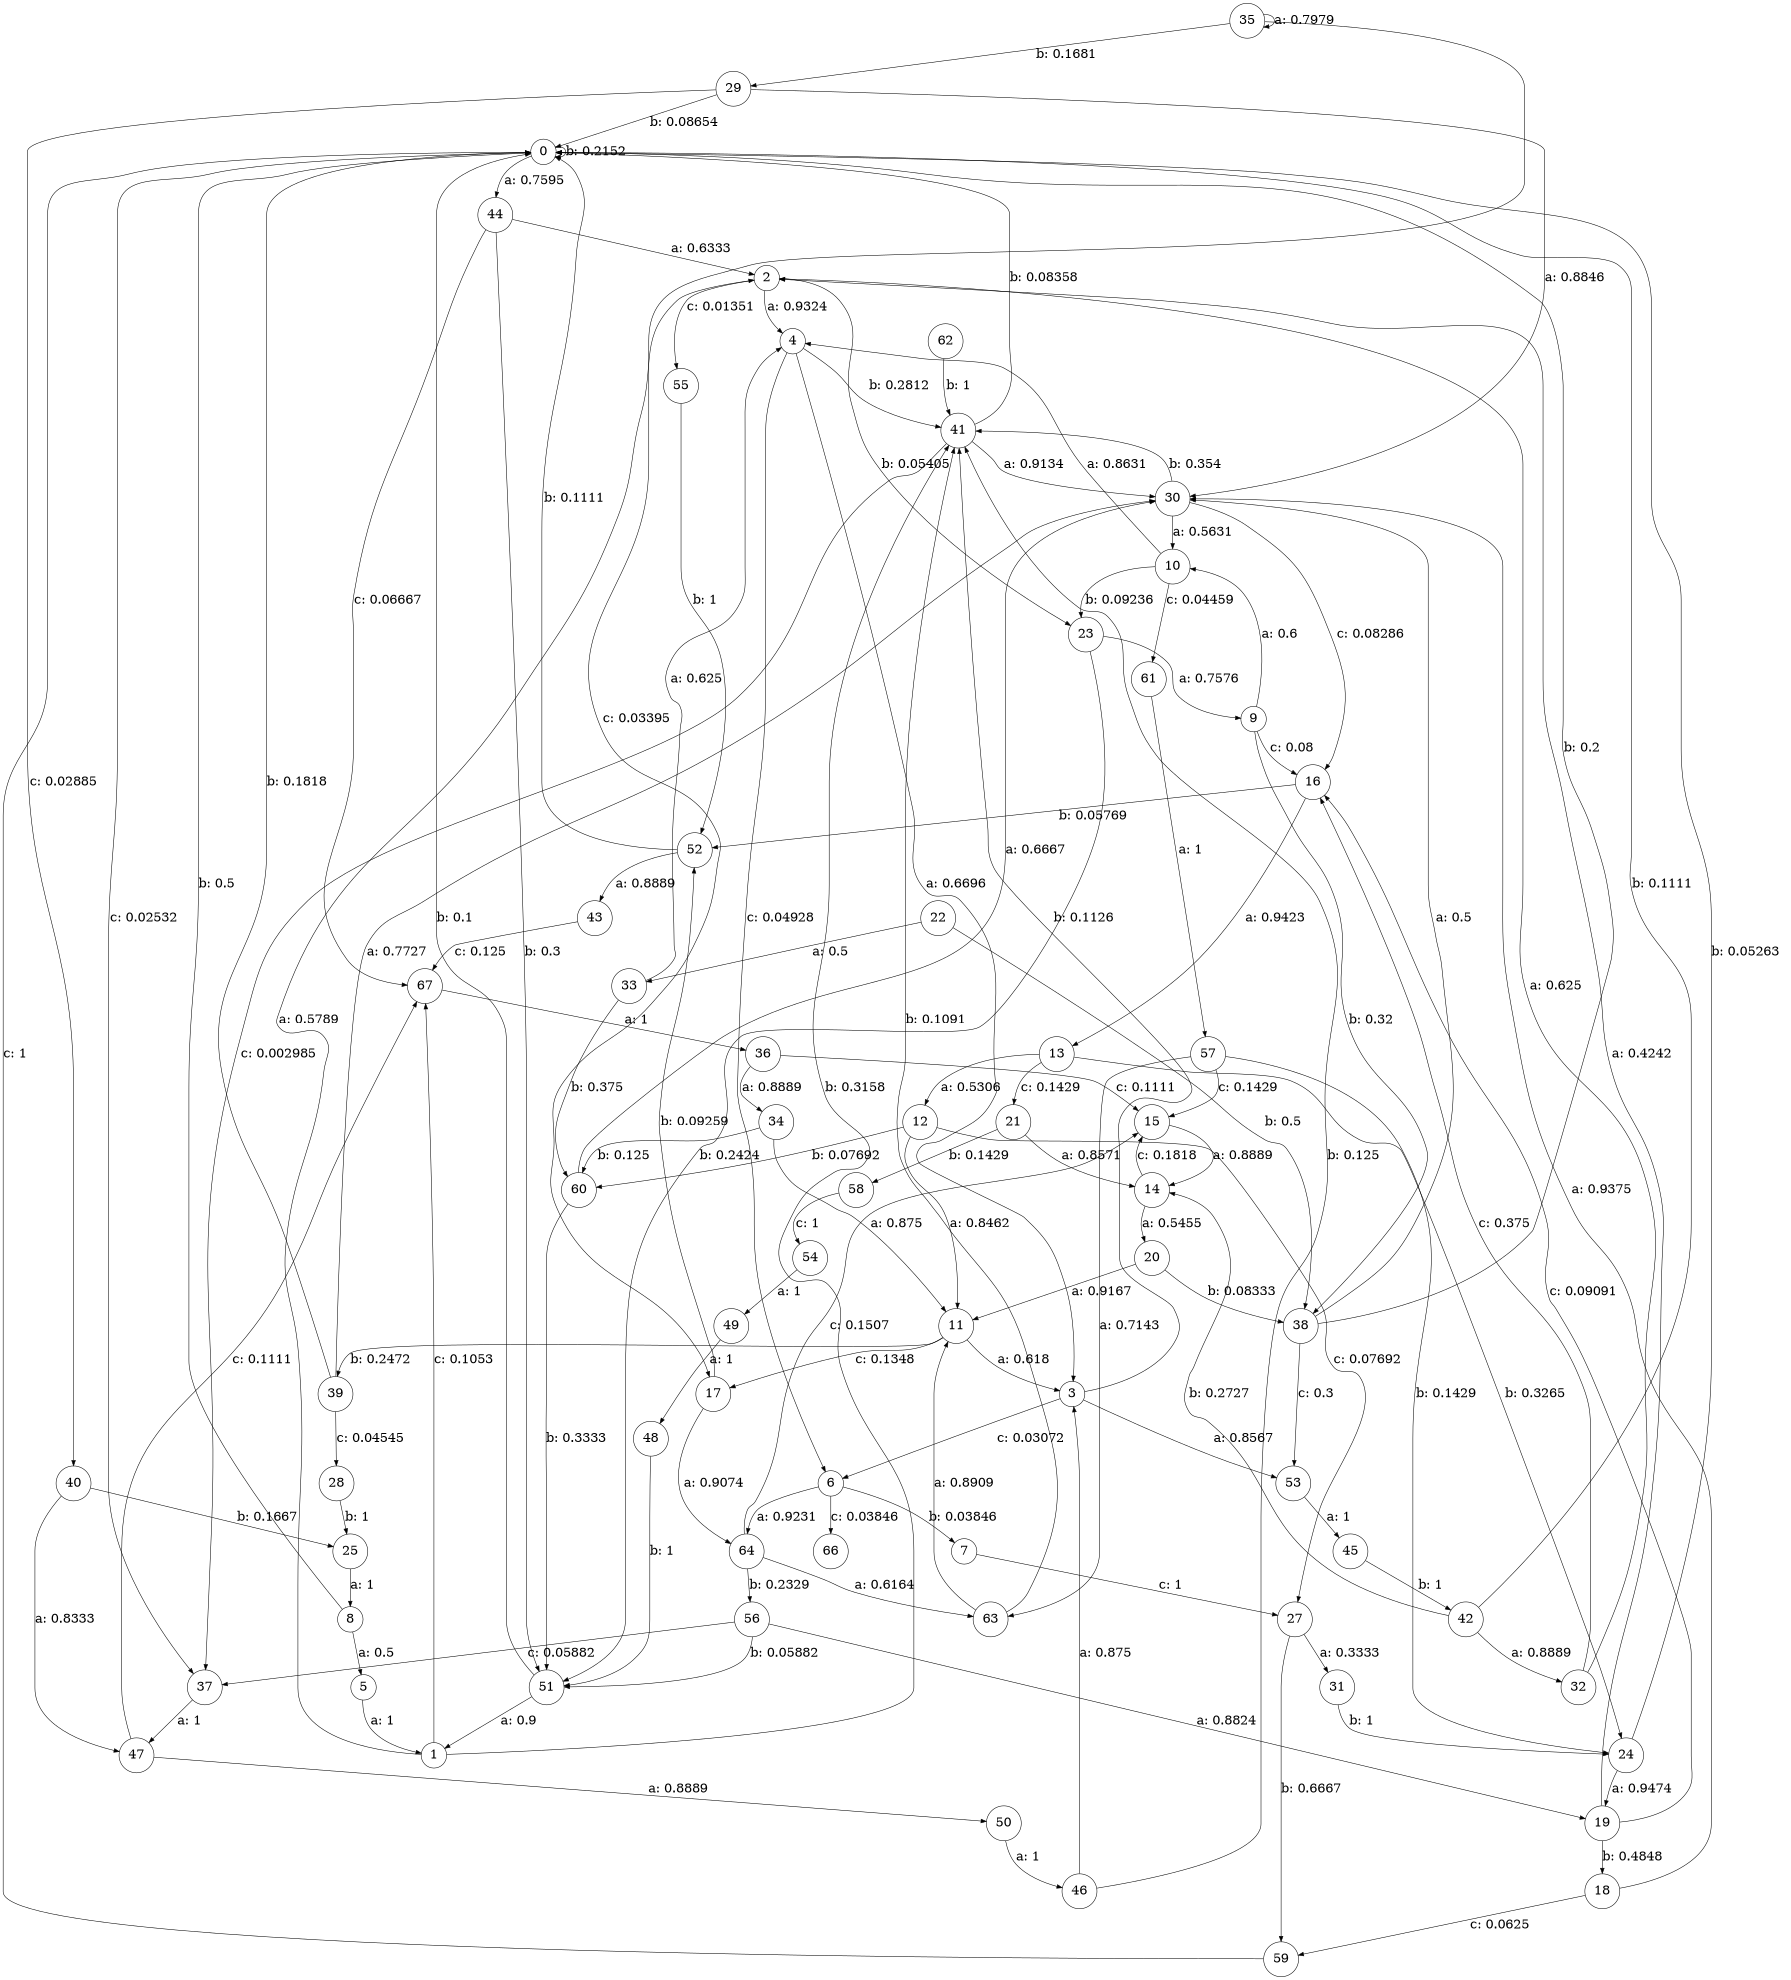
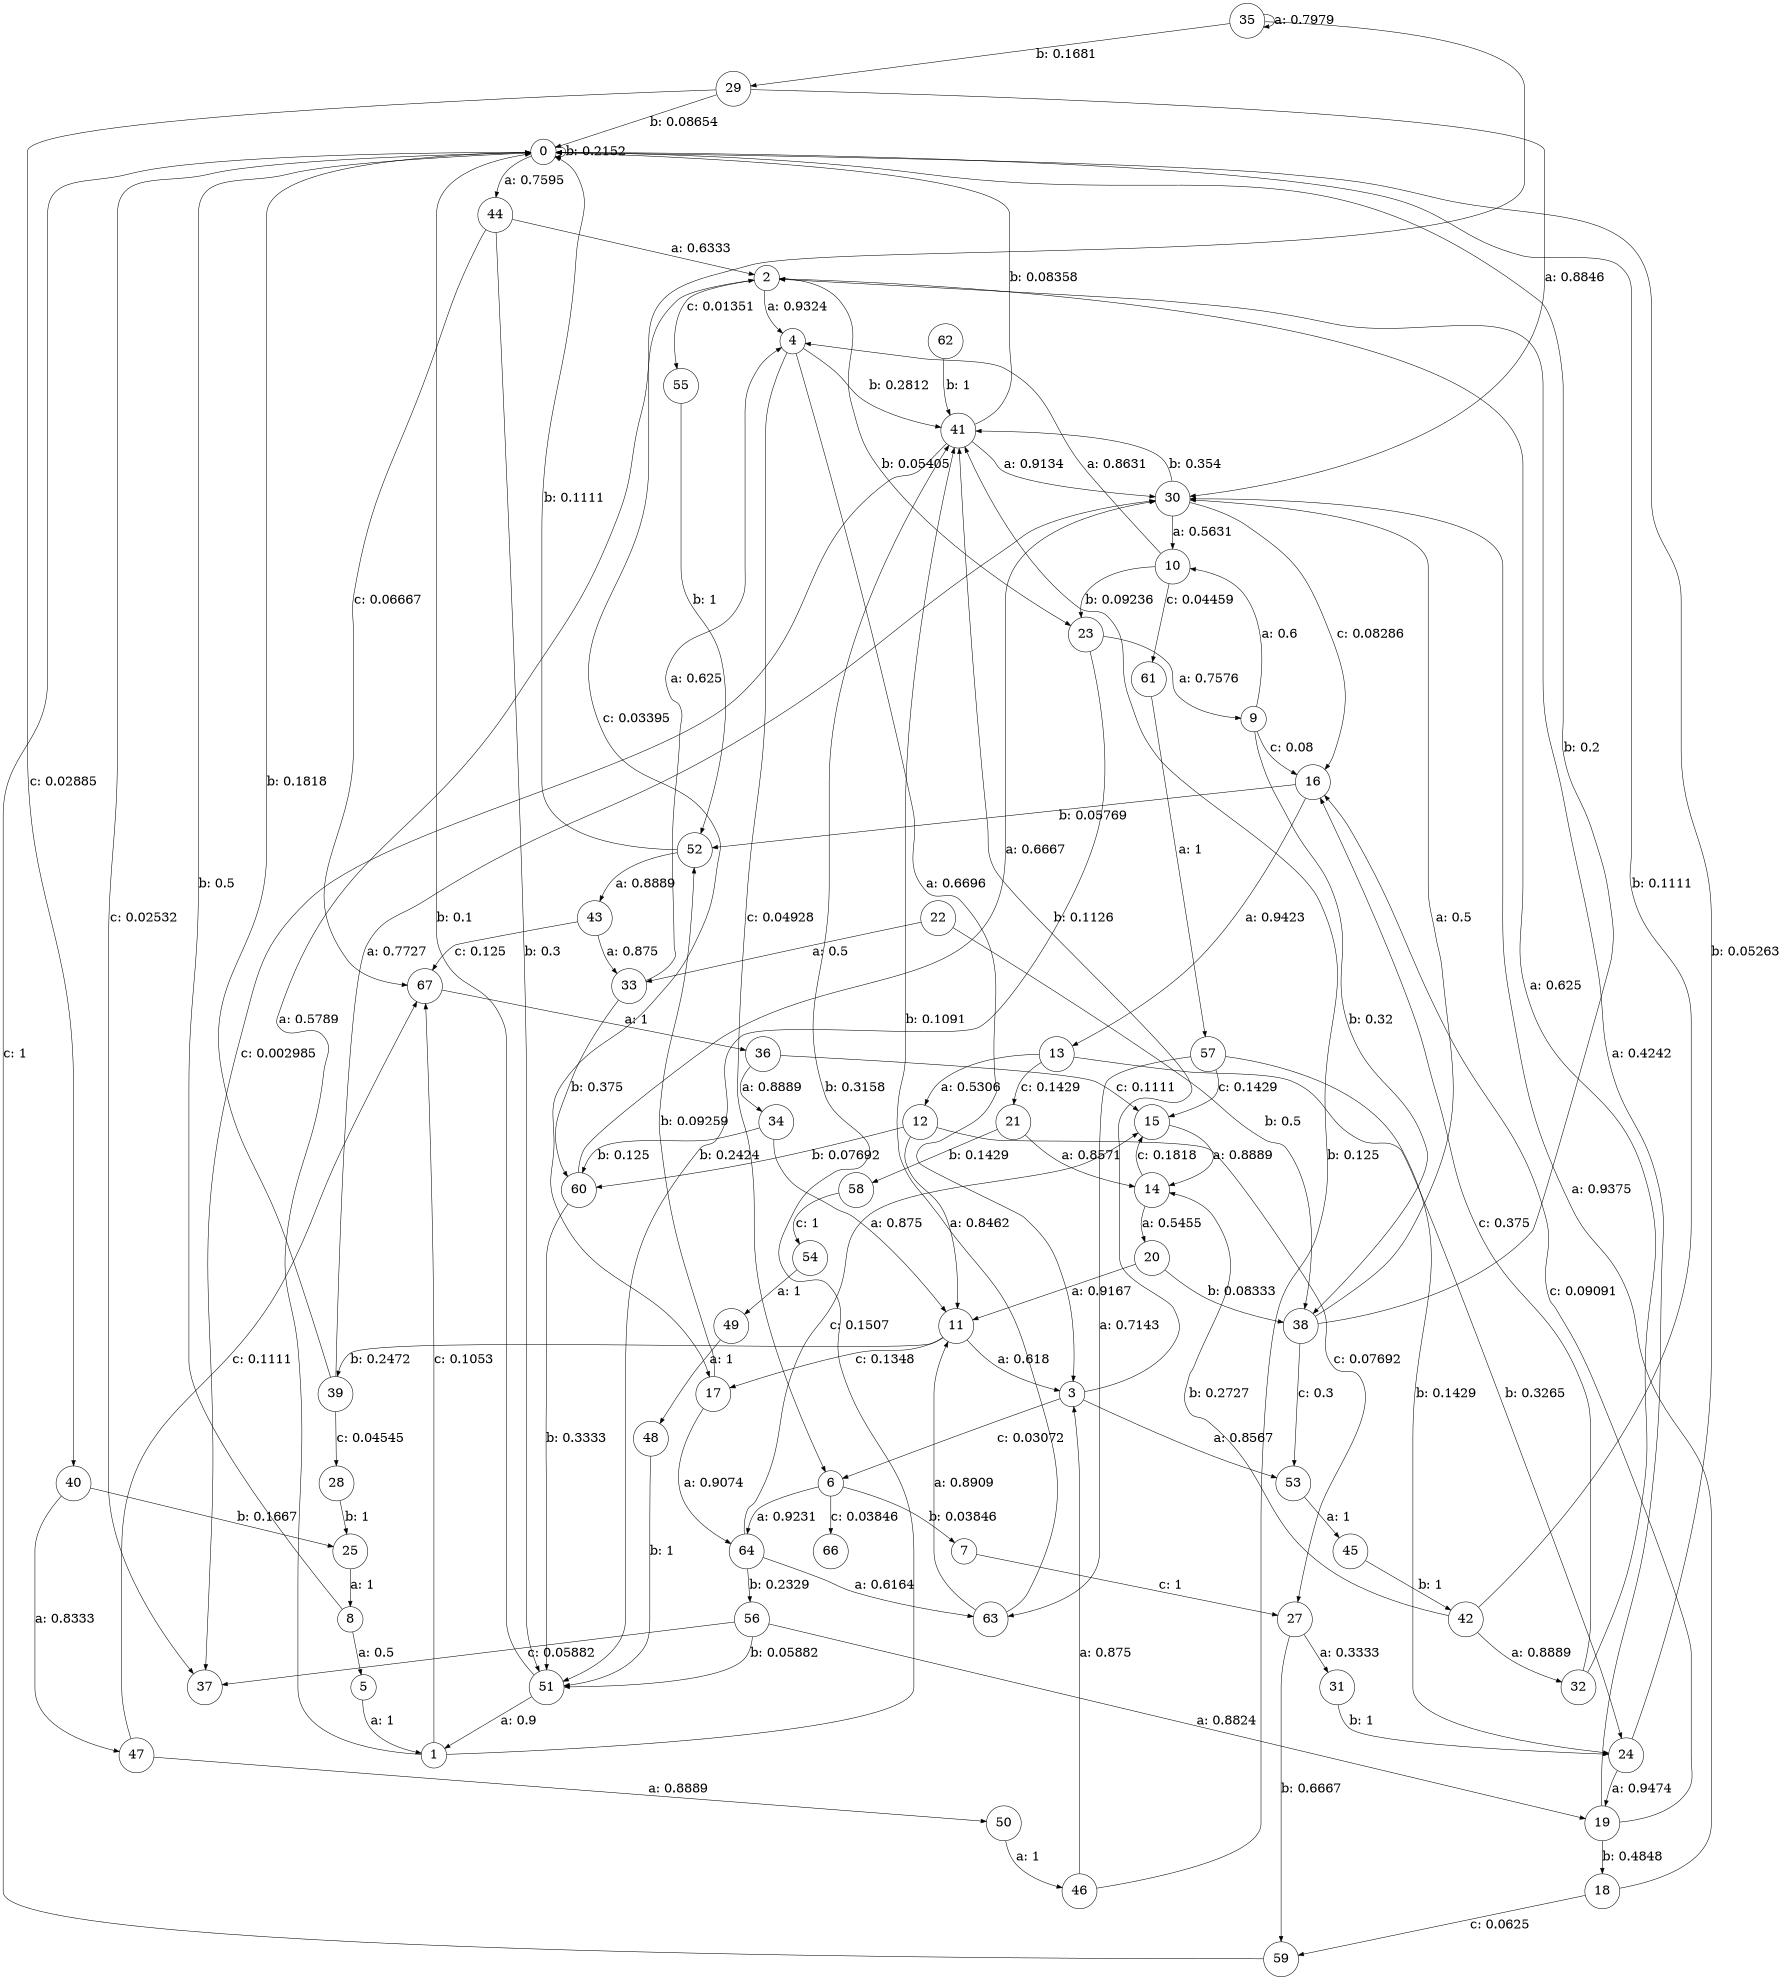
edge "43" -> "33": added, label "a: 0.875"
edge "37" -> "47": removed, label "a: 1"
